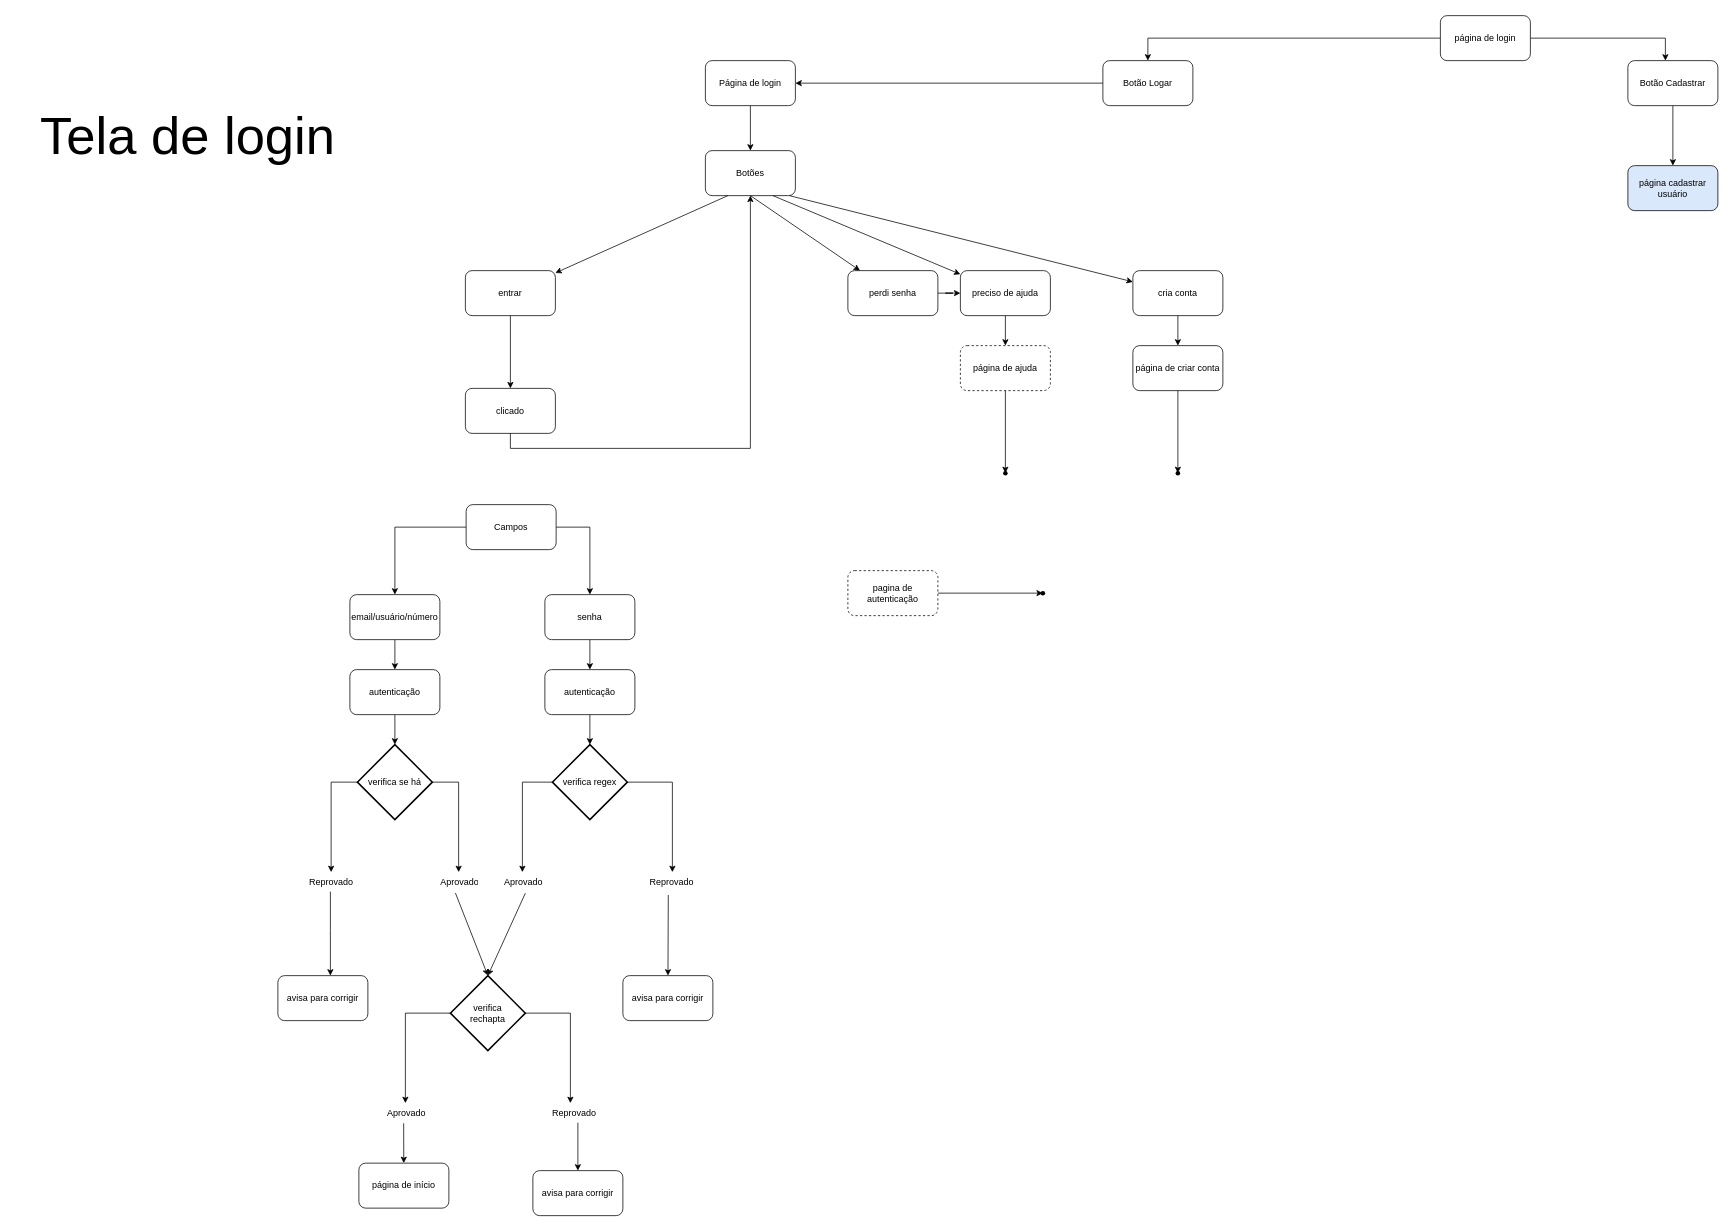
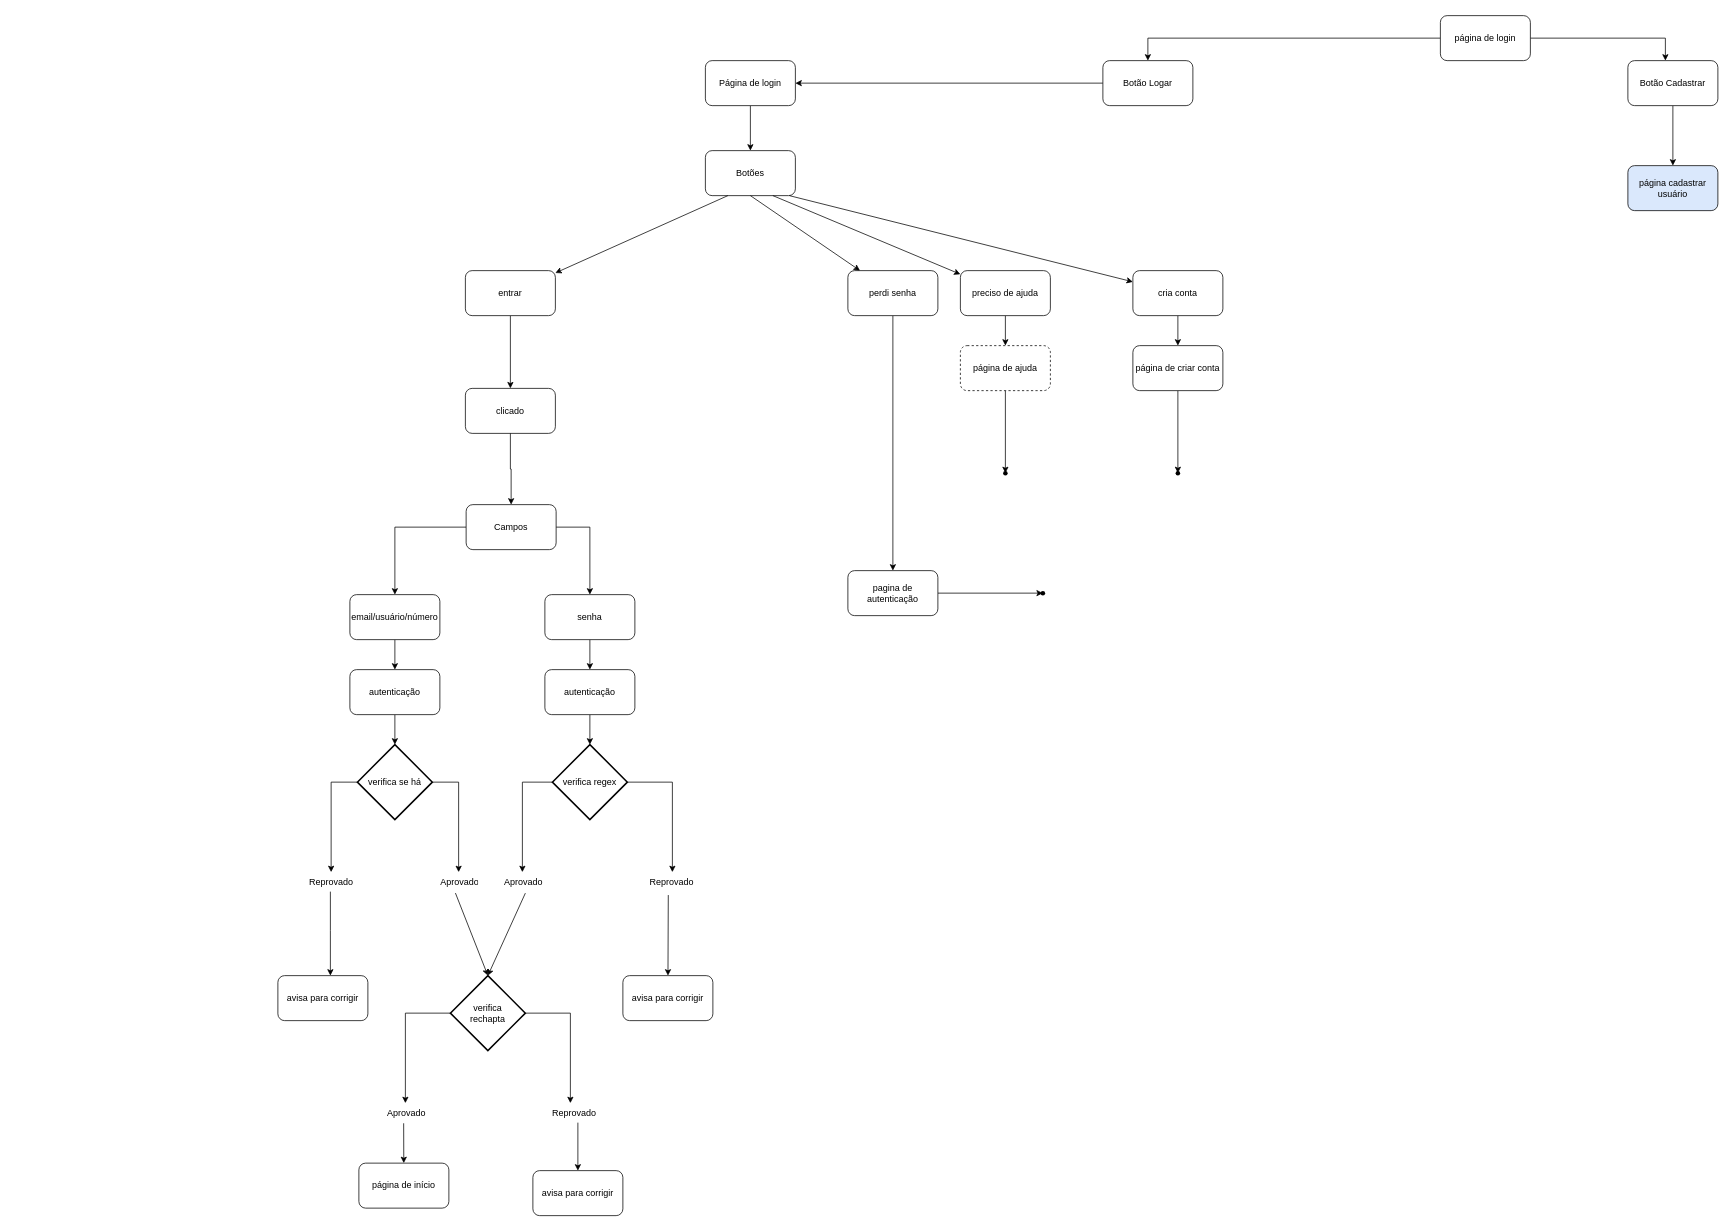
node "Tela de login": removed
edge "perdi senha" -> "preciso de ajuda": now "perdi senha" -> "pagina de autenticação"
edge "clicado" -> "Botões": now "clicado" -> "Campos"
node "pagina de autenticação": style dashed -> solid
